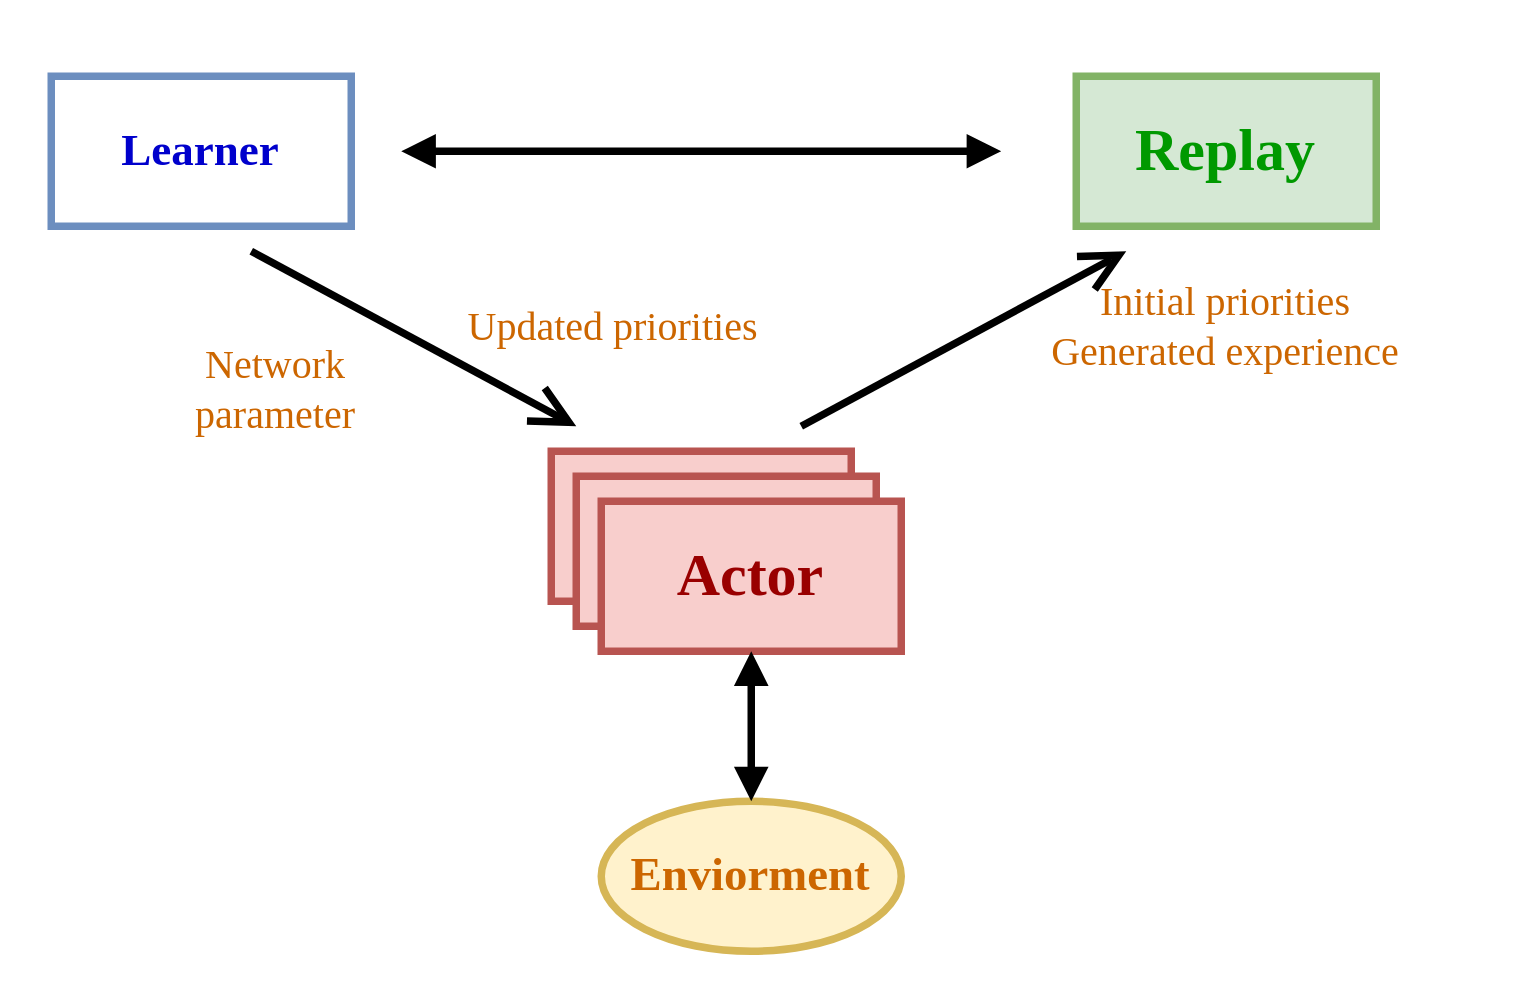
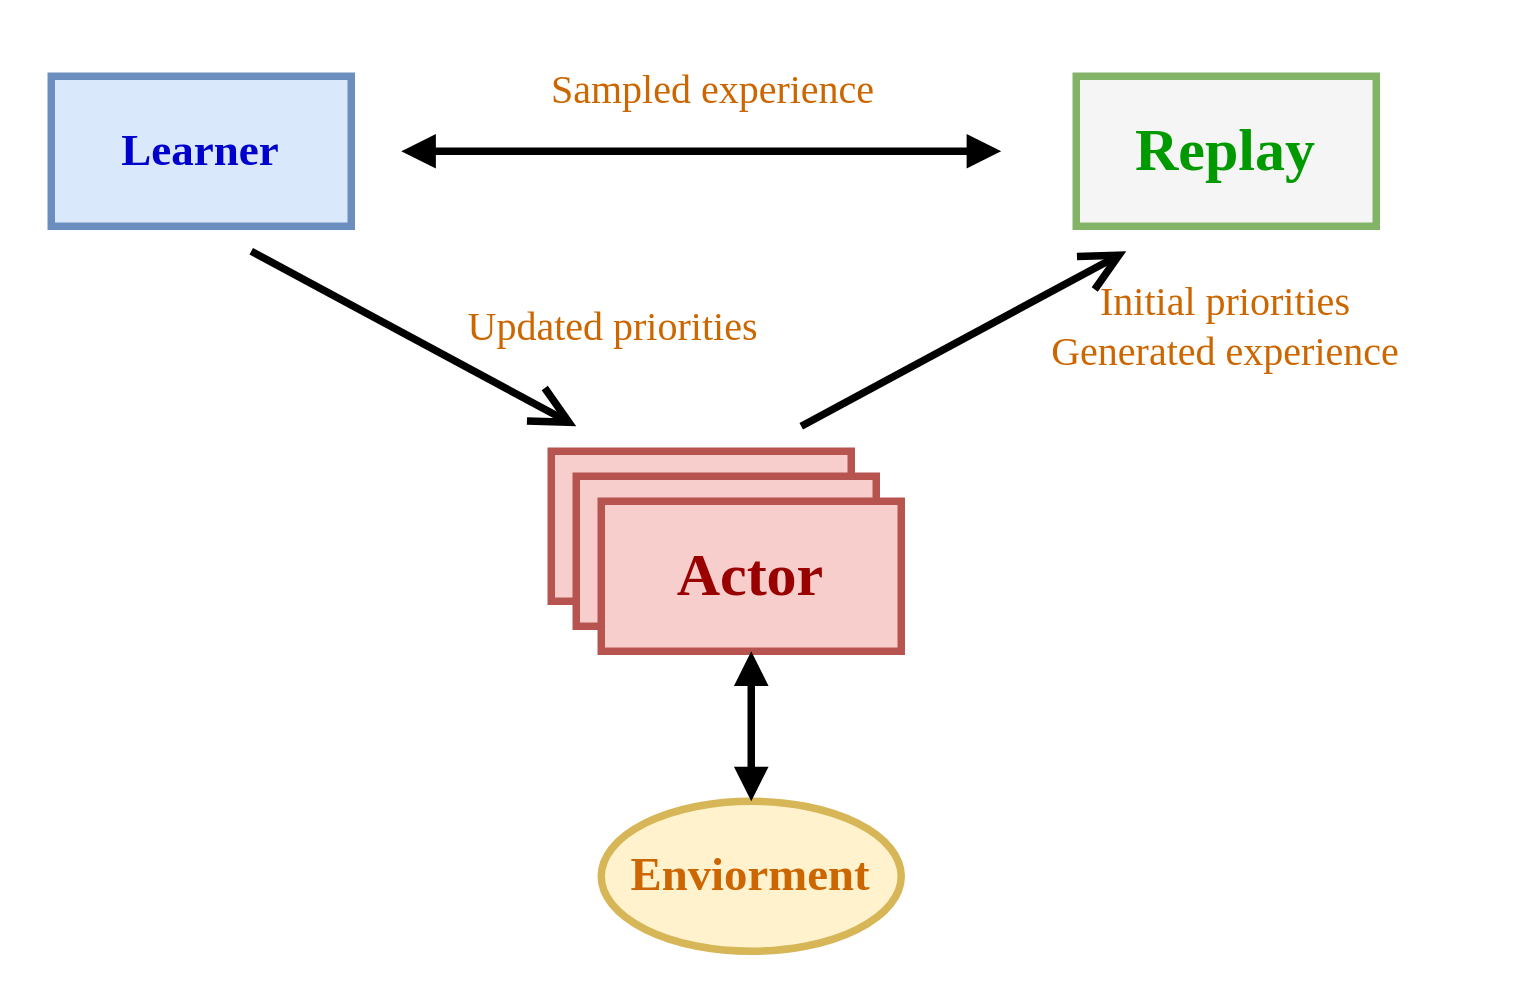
node "Sampled experience": added
node "Learner": fillcolor #ffffff -> #dae8fc
node "Replay": fillcolor #d5e8d4 -> #f5f5f5
node "Network parameter": removed
